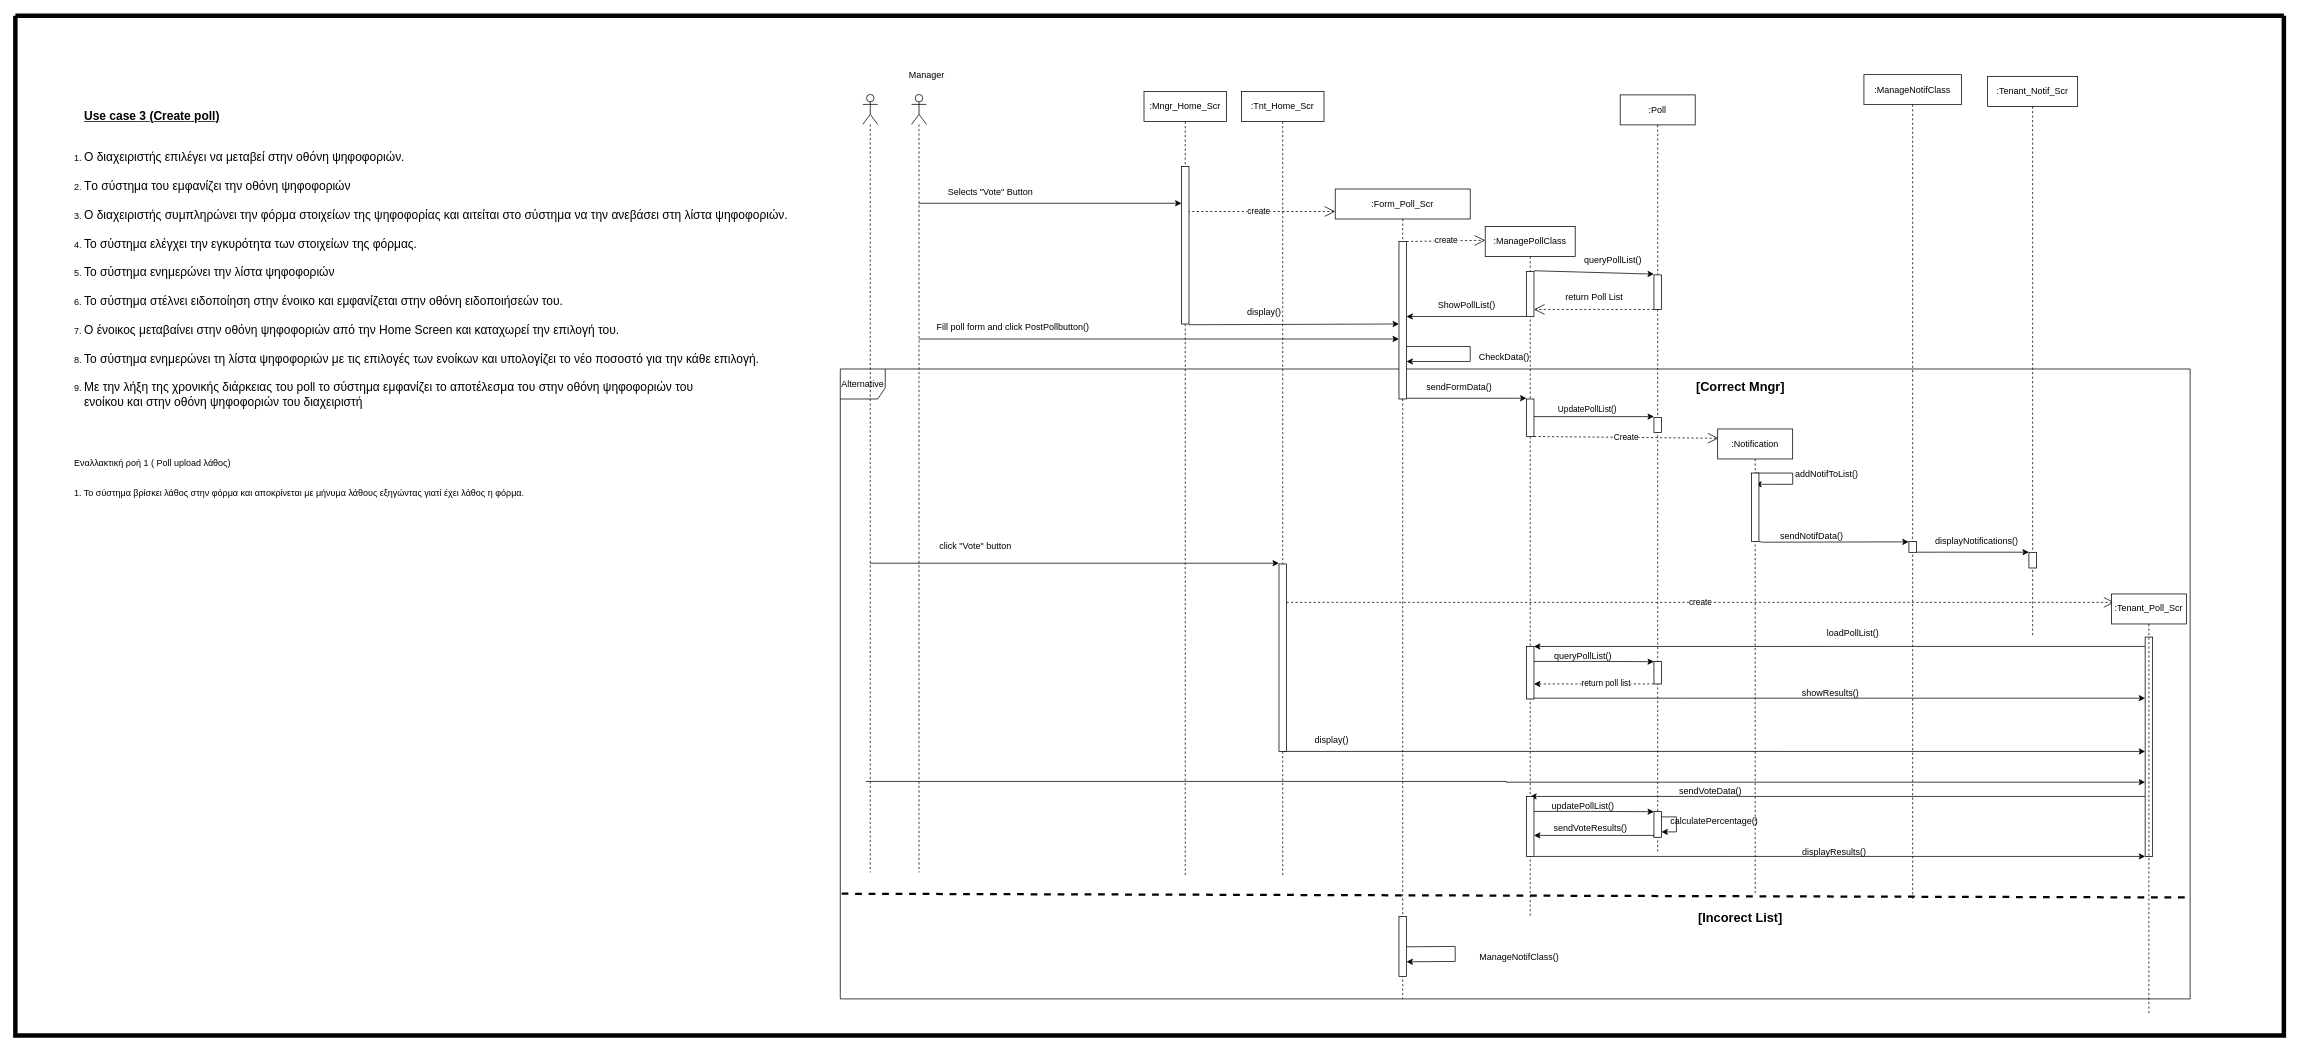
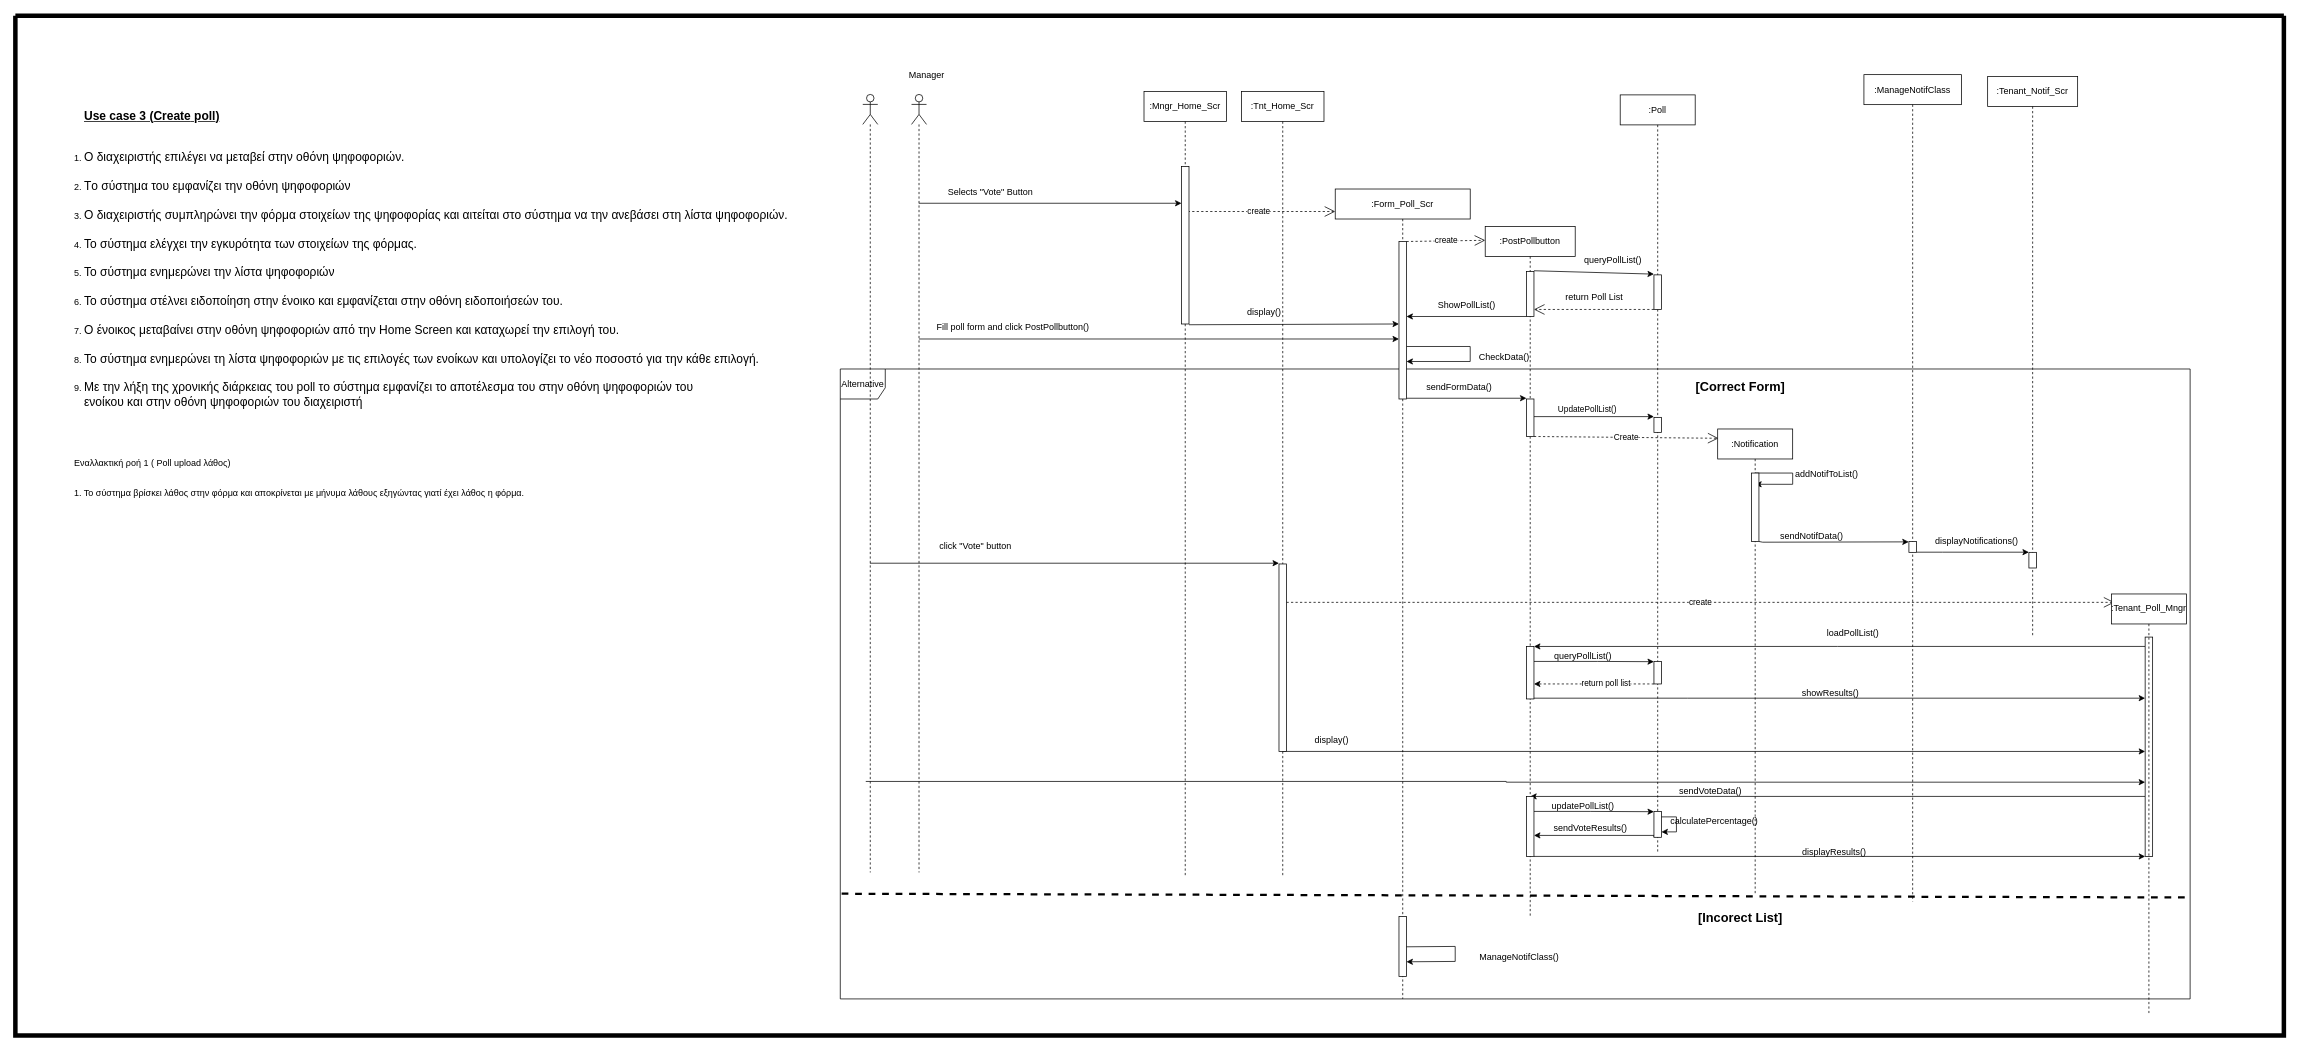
node ":ManagePollClass": label ":ManagePollClass" -> ":PostPollbutton"
node "[Correct Mngr]": label "[Correct Mngr]" -> "[Correct Form]"
node ":Tenant_Poll_Scr": label ":Tenant_Poll_Scr" -> ":Tenant_Poll_Mngr"
